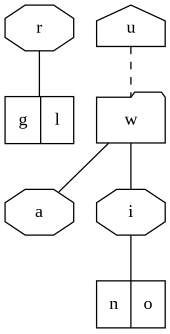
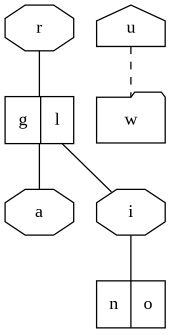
edge "w" -- "i": now "g" -- "i"
edge "w" -- "a": now "g" -- "a"
